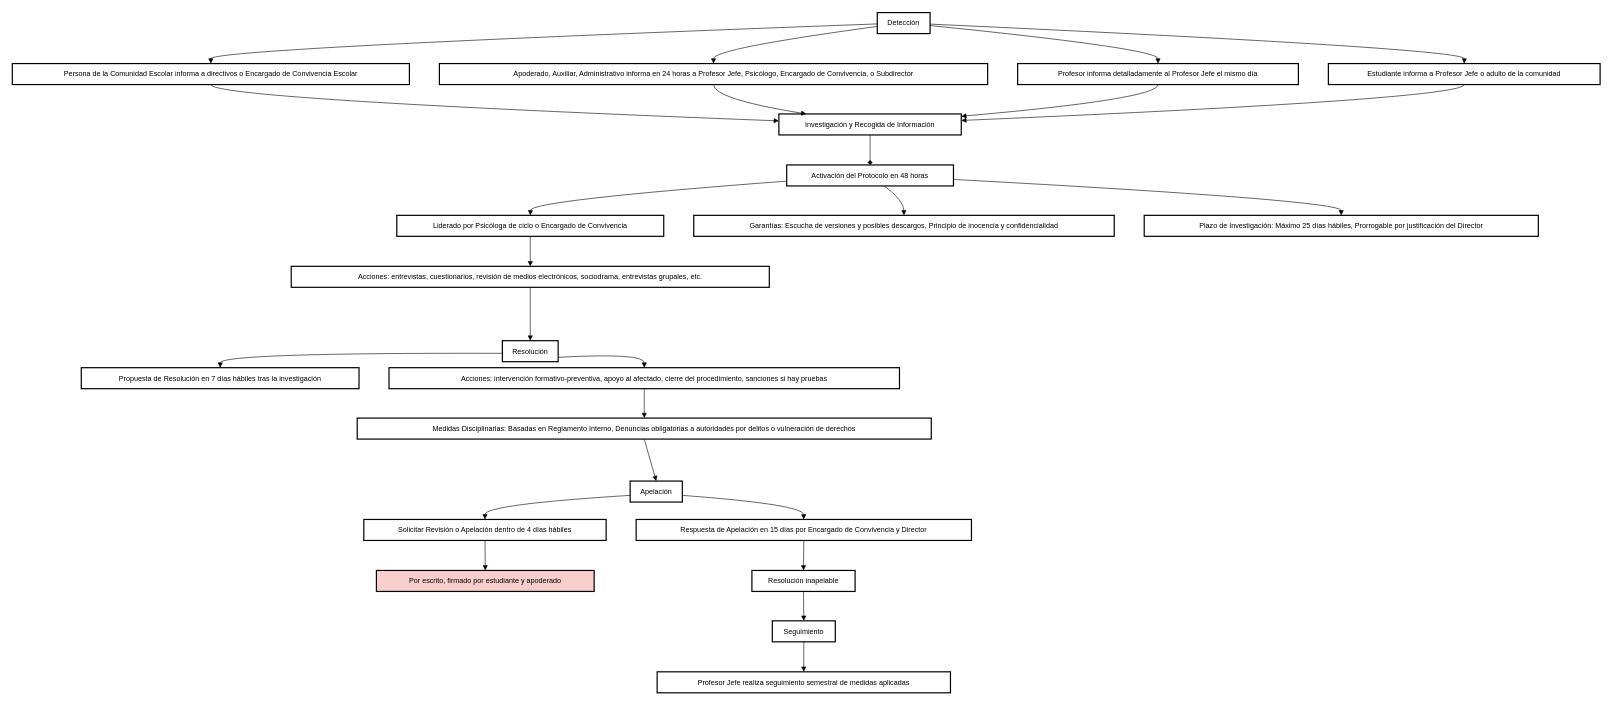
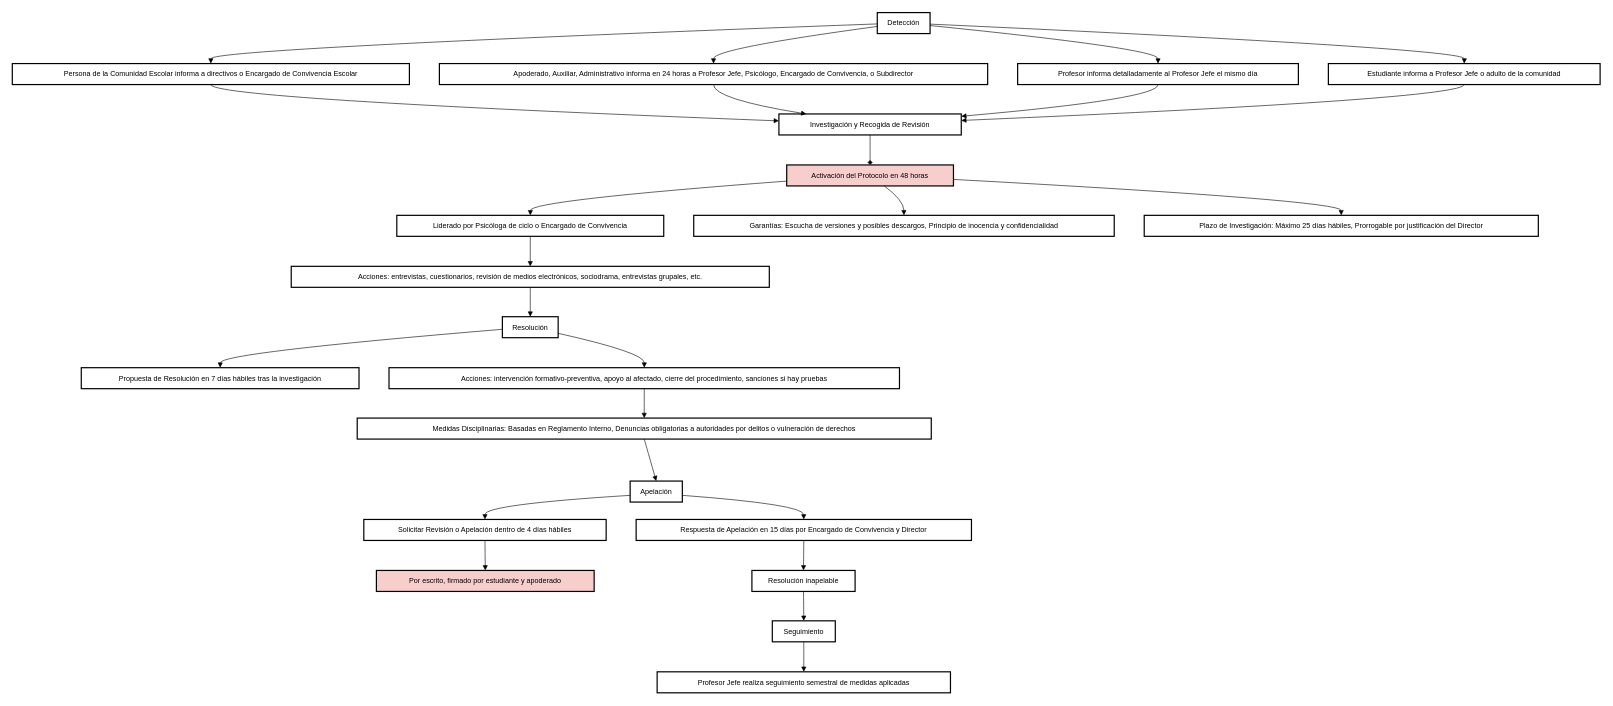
node "Investigación y Recogida de Información": label "Investigación y Recogida de Información" -> "Investigación y Recogida de Revisión"
node "Activación del Protocolo en 48 horas": fillcolor #ffffff -> #f8cecc
node "Resolución": moved (530, 351) -> (530, 327)
